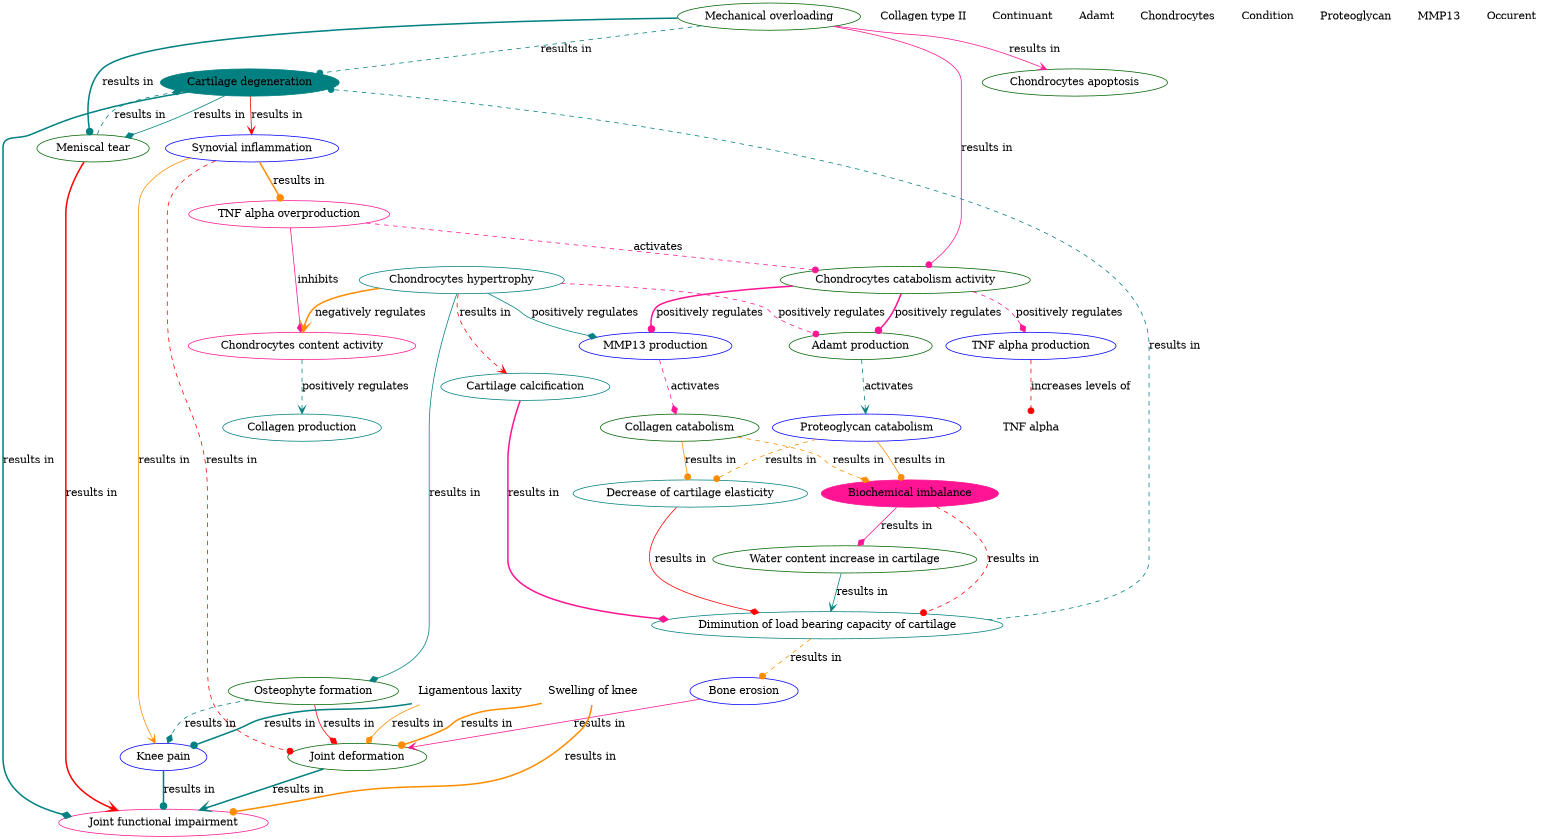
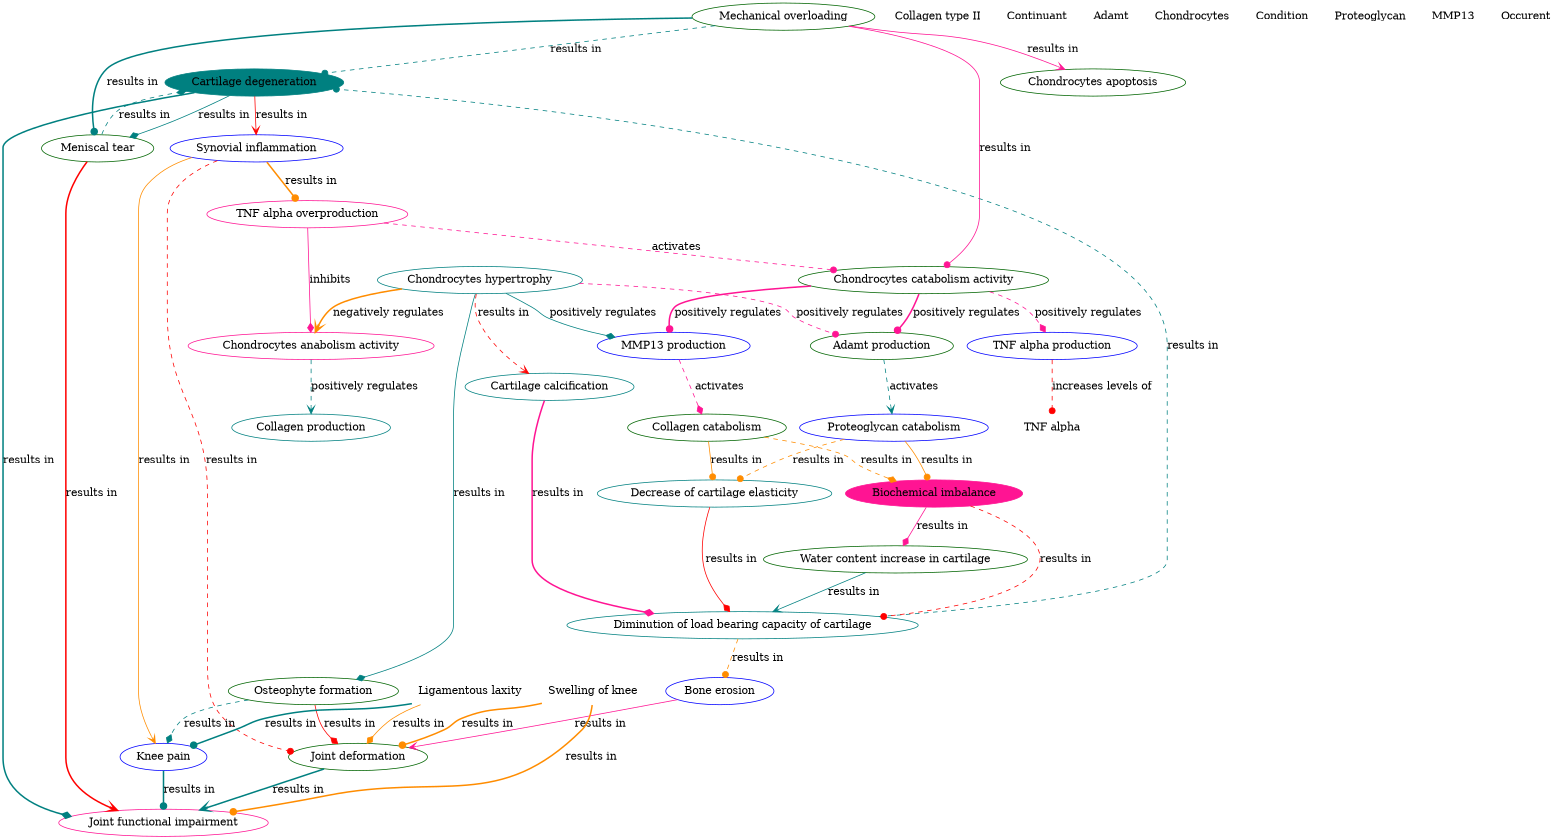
node "Chondrocytes content activity": label "Chondrocytes content activity" -> "Chondrocytes anabolism activity"
